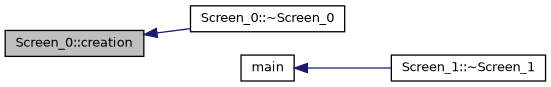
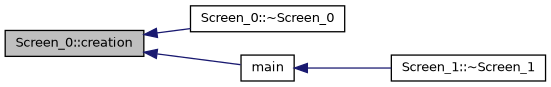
edge "main" -> "Screen_0::creation": added
